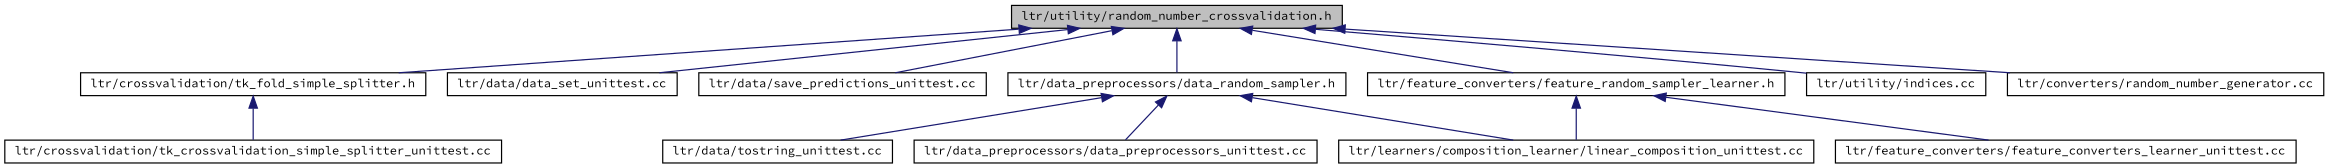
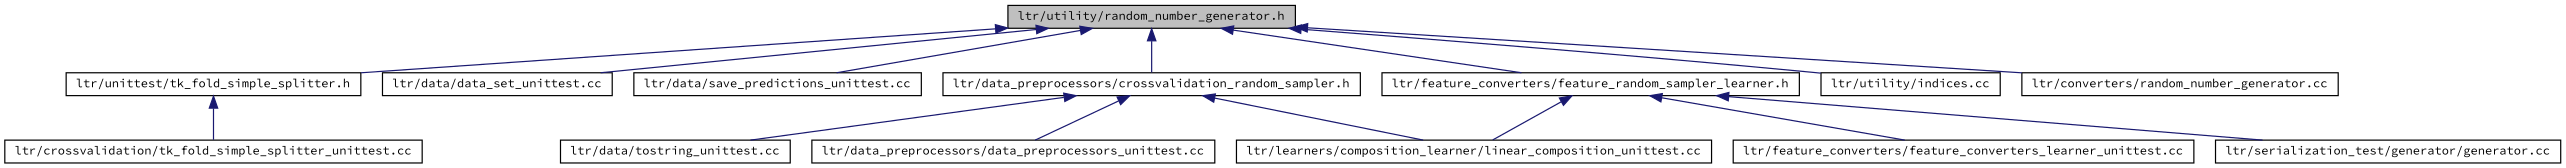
node "ltr/utility/random_number_crossvalidation.h": label "ltr/utility/random_number_crossvalidation.h" -> "ltr/utility/random_number_generator.h"
node "ltr/crossvalidation/tk_fold_simple_splitter.h": label "ltr/crossvalidation/tk_fold_simple_splitter.h" -> "ltr/unittest/tk_fold_simple_splitter.h"
node "ltr/data_preprocessors/data_random_sampler.h": label "ltr/data_preprocessors/data_random_sampler.h" -> "ltr/data_preprocessors/crossvalidation_random_sampler.h"
node "ltr/crossvalidation/tk_crossvalidation_simple_splitter_unittest.cc": label "ltr/crossvalidation/tk_crossvalidation_simple_splitter_unittest.cc" -> "ltr/crossvalidation/tk_fold_simple_splitter_unittest.cc"
node "ltr/serialization_test/generator/generator.cc": added
